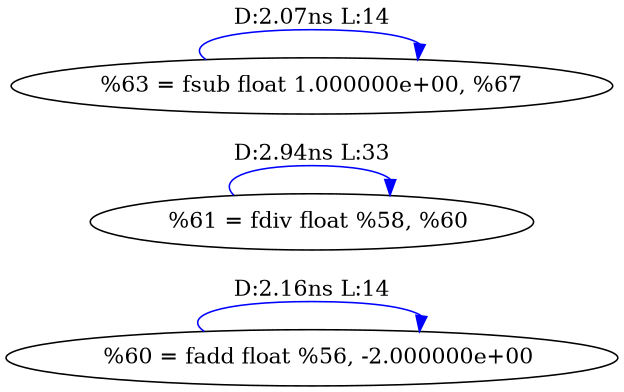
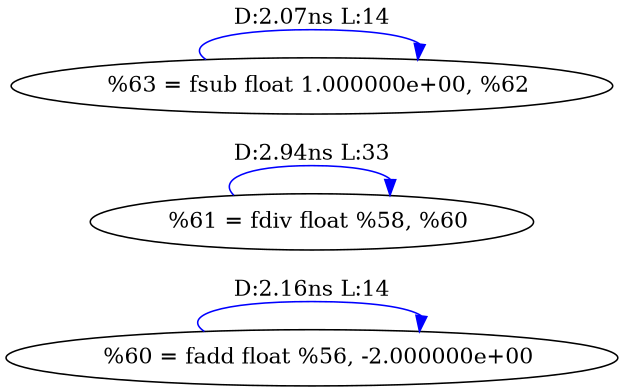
node "%63 = fsub float 1.000000e+00, %67": label "%63 = fsub float 1.000000e+00, %67" -> "%63 = fsub float 1.000000e+00, %62"
